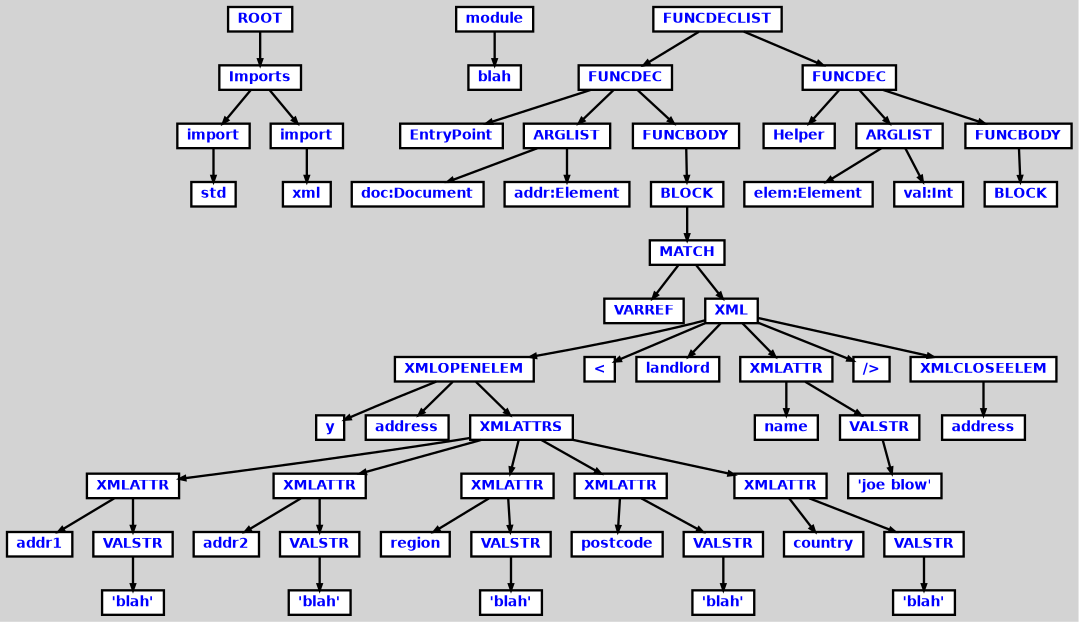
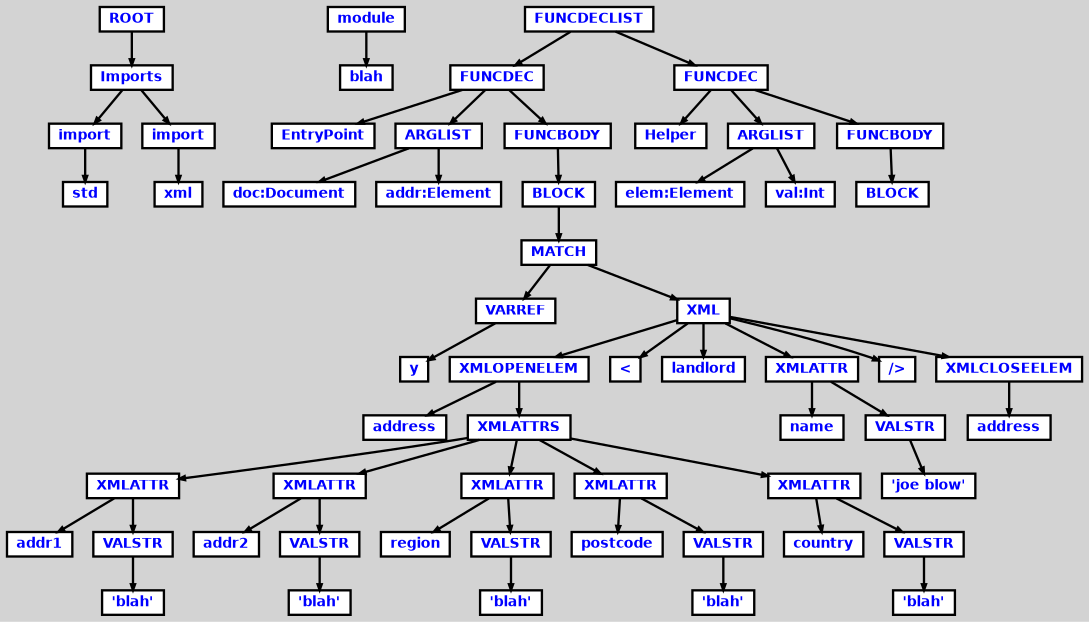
edge "XMLOPENELEM" -> "y": now "VARREF" -> "y"
